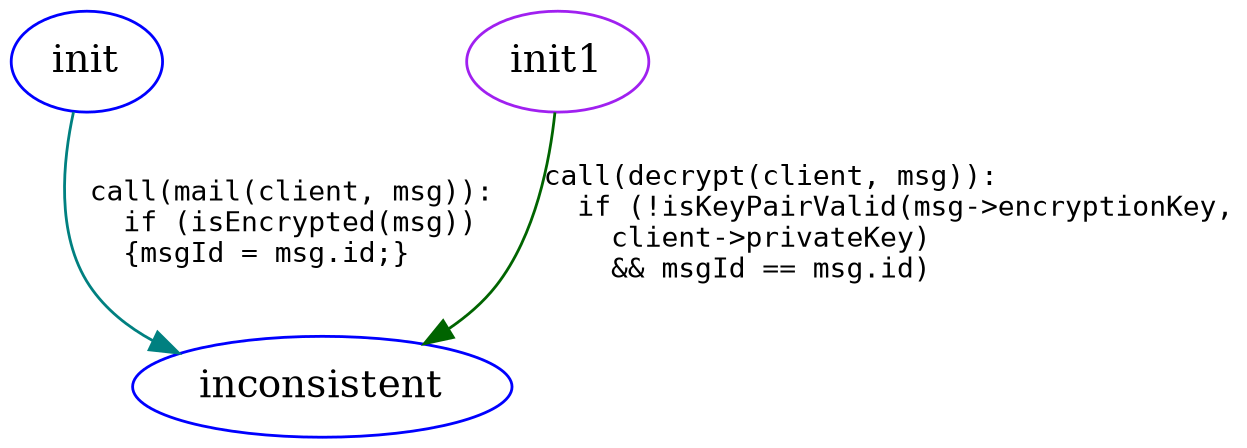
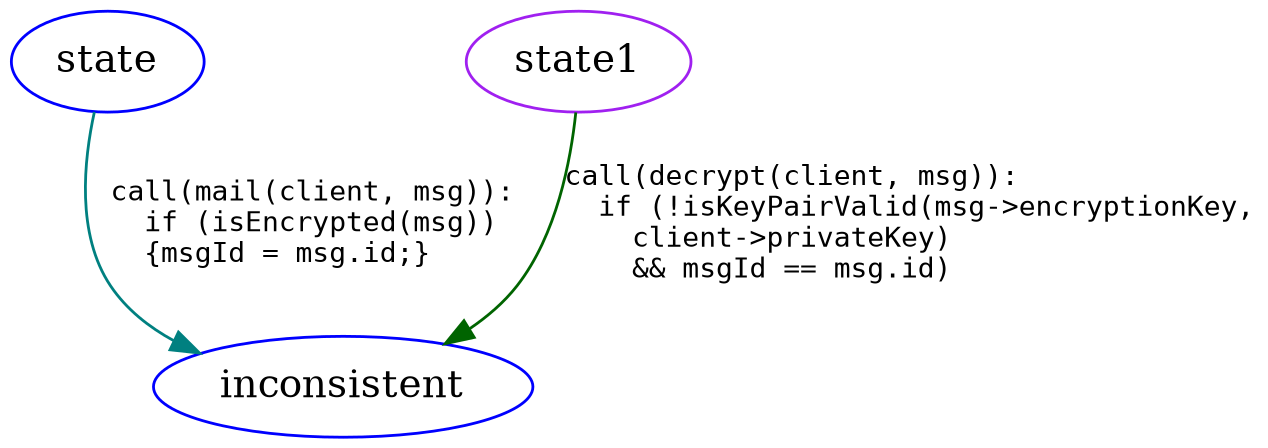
node "init": label "init" -> "state"
node "init1": label "init1" -> "state1"
